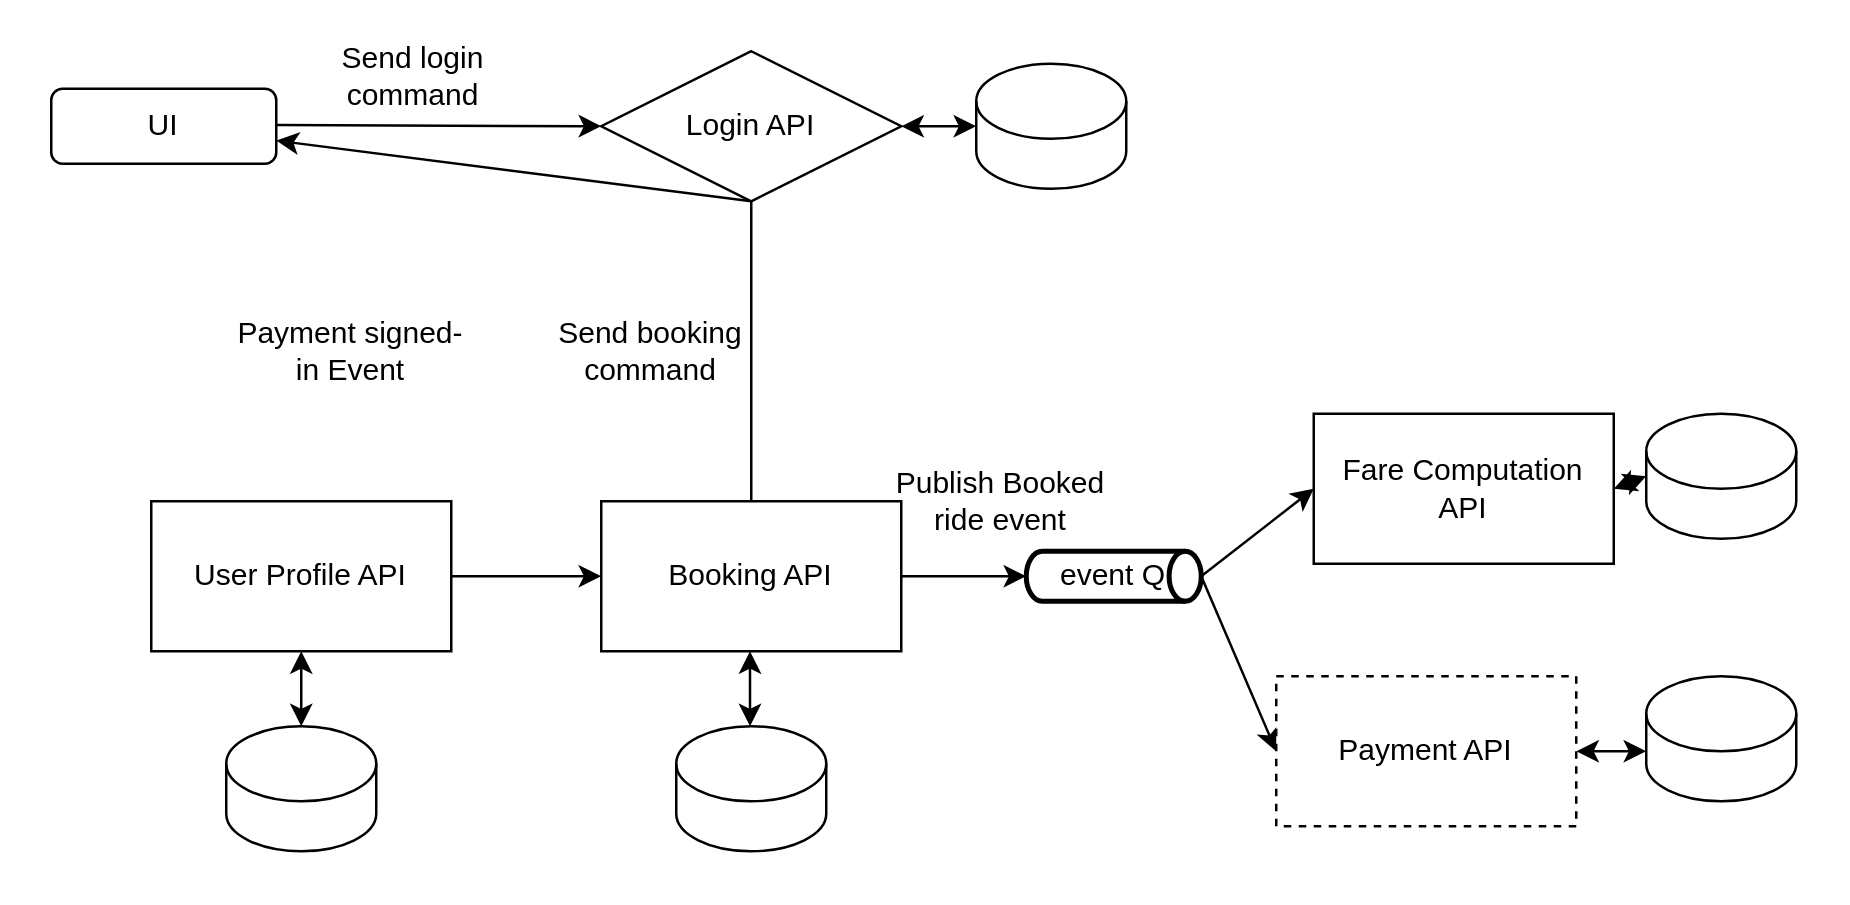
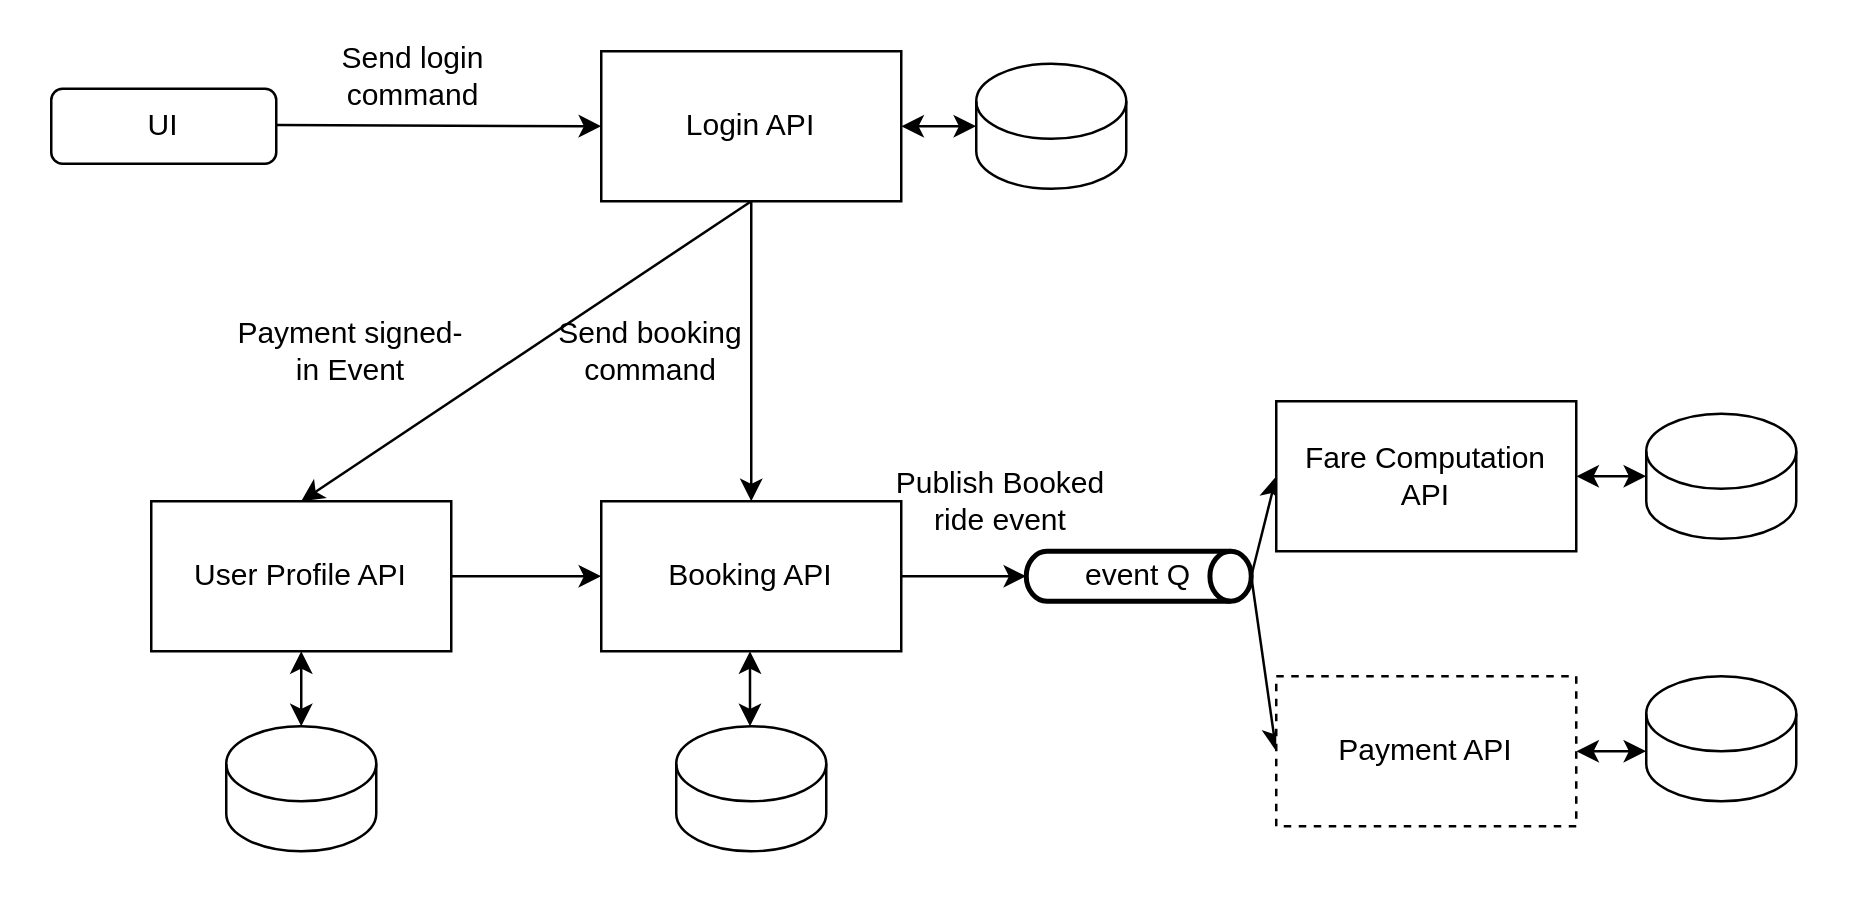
node "Login API": shape diamond -> rectangle
edge "Login API" -> "UI": now "Login API" -> "User Profile API"
node "Fare Computation API": moved (1464, 489) -> (1426, 476)
edge "Login API" -- "Booking API": arrowhead none -> classic
node "event Q": size 175x50 -> 225x50
